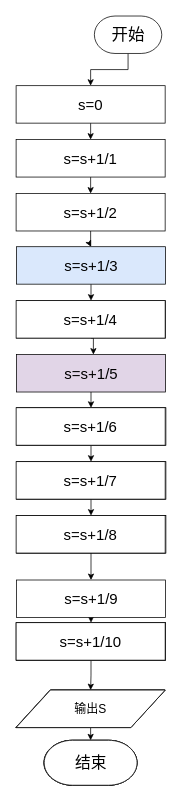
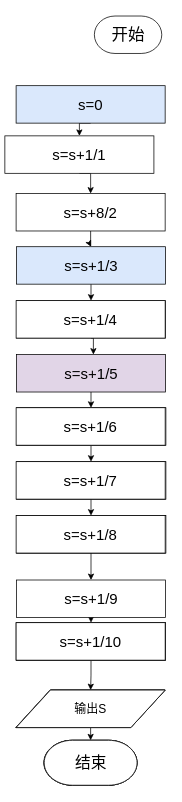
edge "开始" -> "s=0": removed
node "s=0": fillcolor #ffffff -> #dae8fc
node "s=s+1/1": moved (91, 158) -> (80, 154)
node "s=s+1/2": label "s=s+1/2" -> "s=s+8/2"
